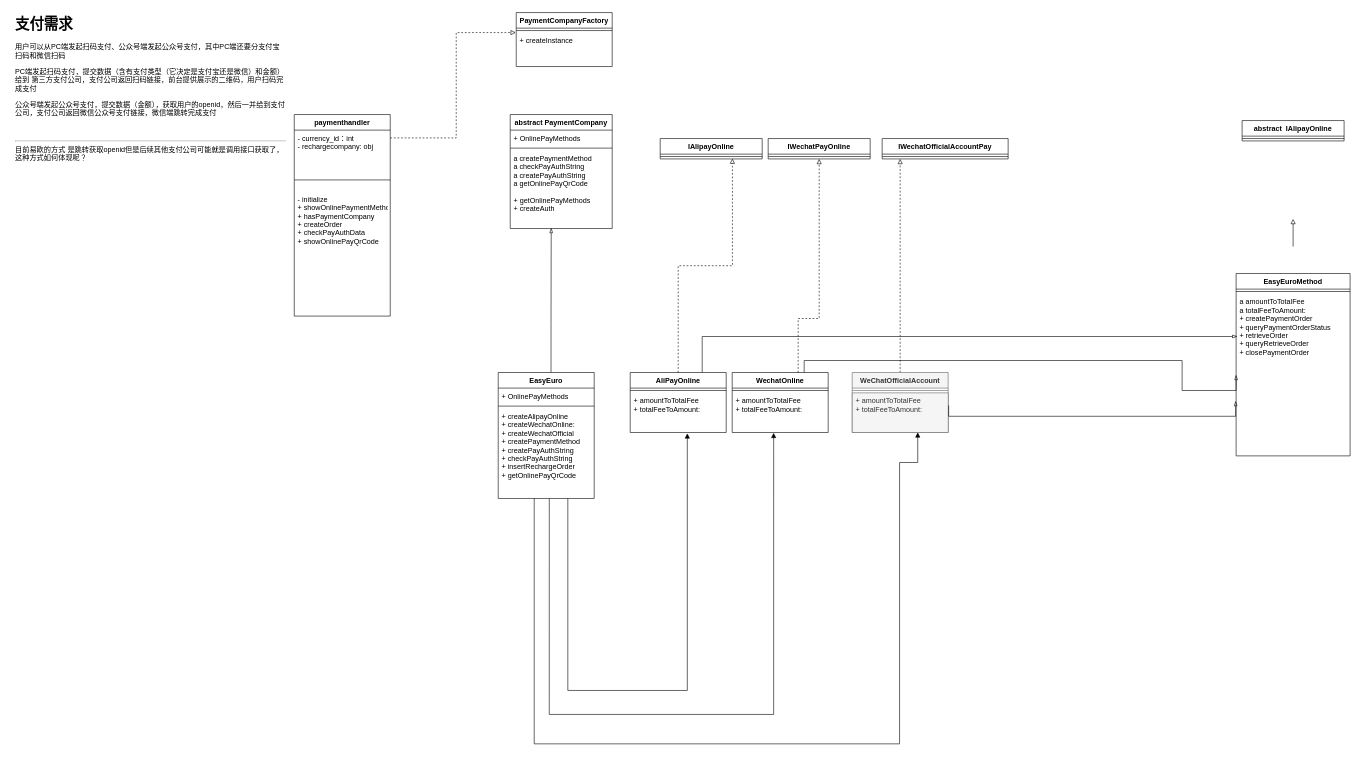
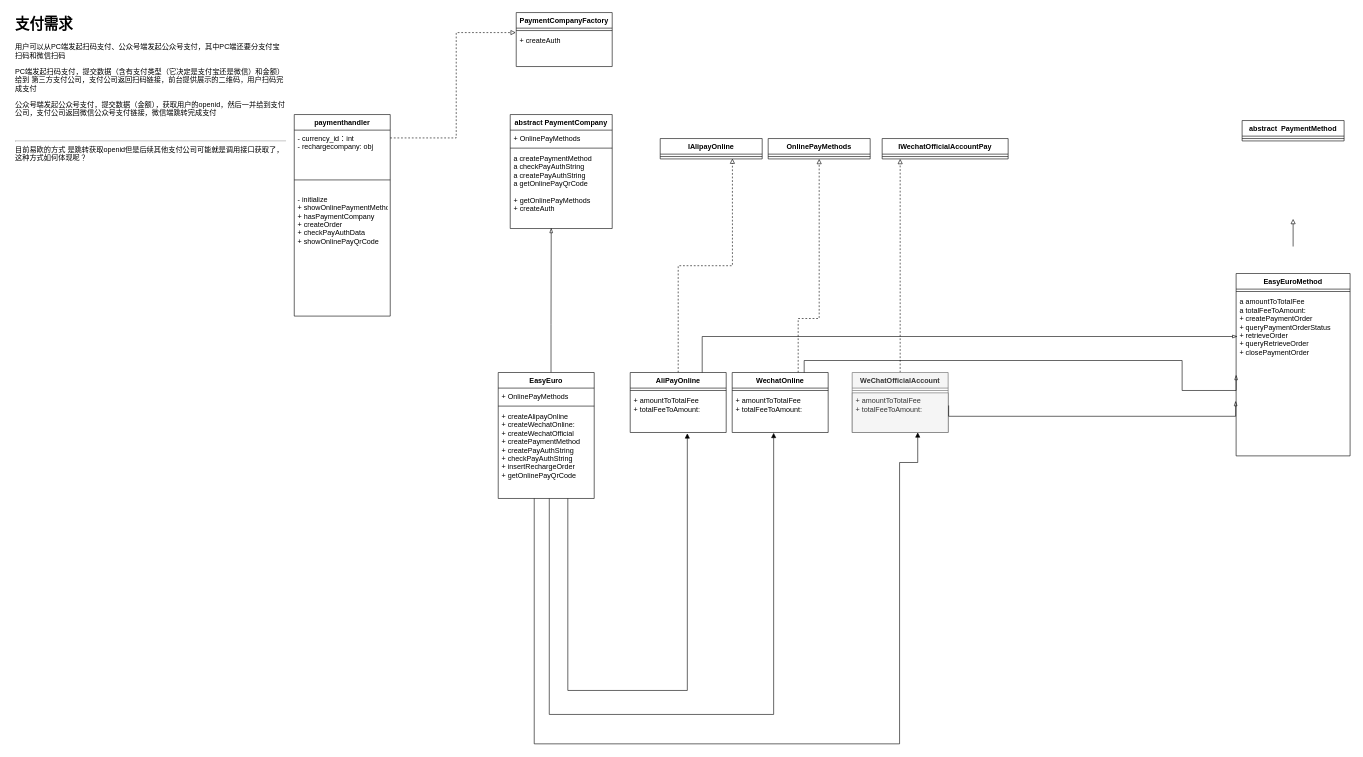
node "+ createInstance": label "+ createInstance" -> "+ createAuth"
node "abstract IAlipayOnline": label "abstract IAlipayOnline" -> "abstract PaymentMethod"
node "IWechatPayOnline": label "IWechatPayOnline" -> "OnlinePayMethods"
